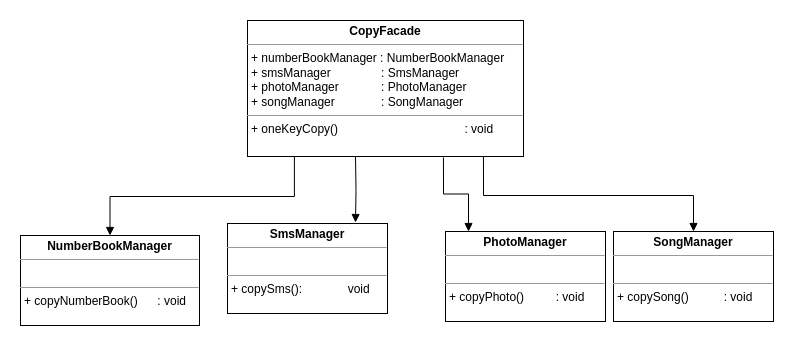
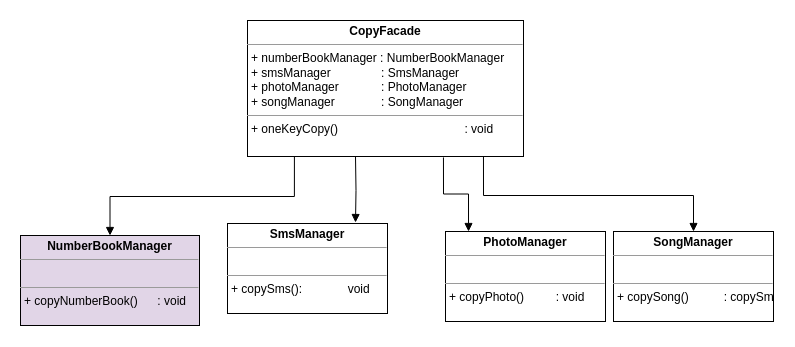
node "SongManager + copySong() : void": label "SongManager + copySong() : void" -> "SongManager + copySong() : copySms"
node "NumberBookManager + copyNumberBook() : void": fillcolor #ffffff -> #e1d5e7
